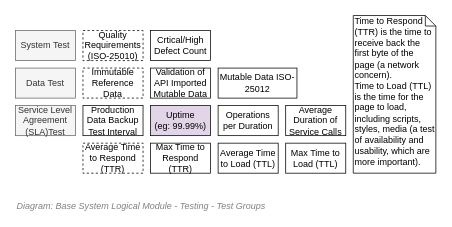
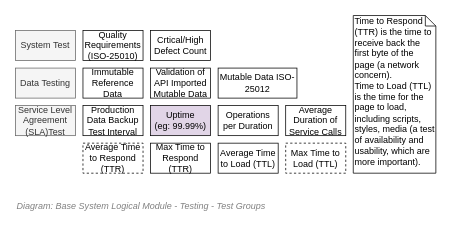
node "Quality Requirements (ISO-25010)": style dashed -> solid
node "Data Test": label "Data Test" -> "Data Testing"
node "Immutable Reference Data": style dashed -> solid
node "Max Time to Load (TTL)": style solid -> dashed
